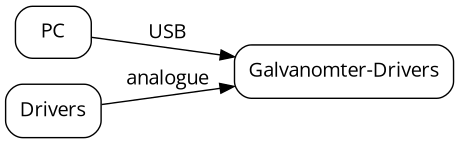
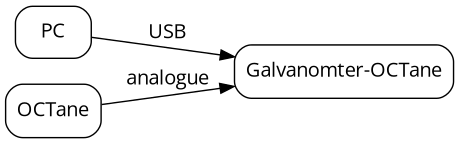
node "Galvanomter-Drivers": label "Galvanomter-Drivers" -> "Galvanomter-OCTane"
node "Drivers": label "Drivers" -> "OCTane"
